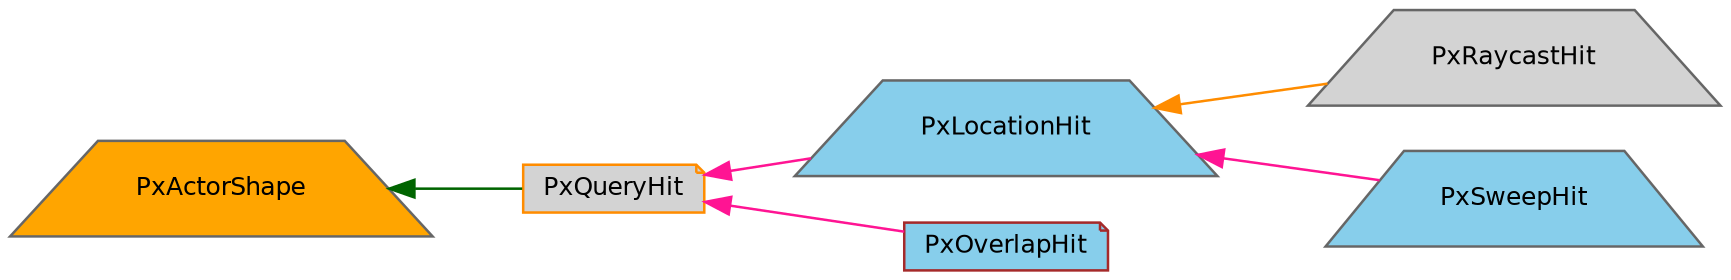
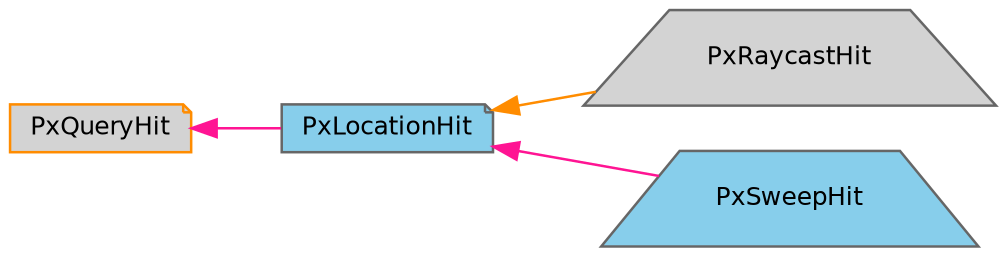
node "PxLocationHit": shape trapezium -> note
node "PxActorShape": removed
node "PxOverlapHit": removed
